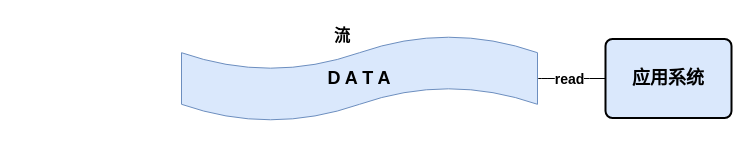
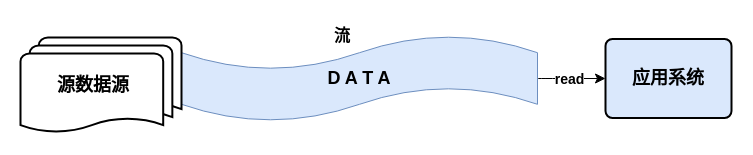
edge "D A T A" -- "应用系统": arrowhead none -> classic
node "源数据源": added
